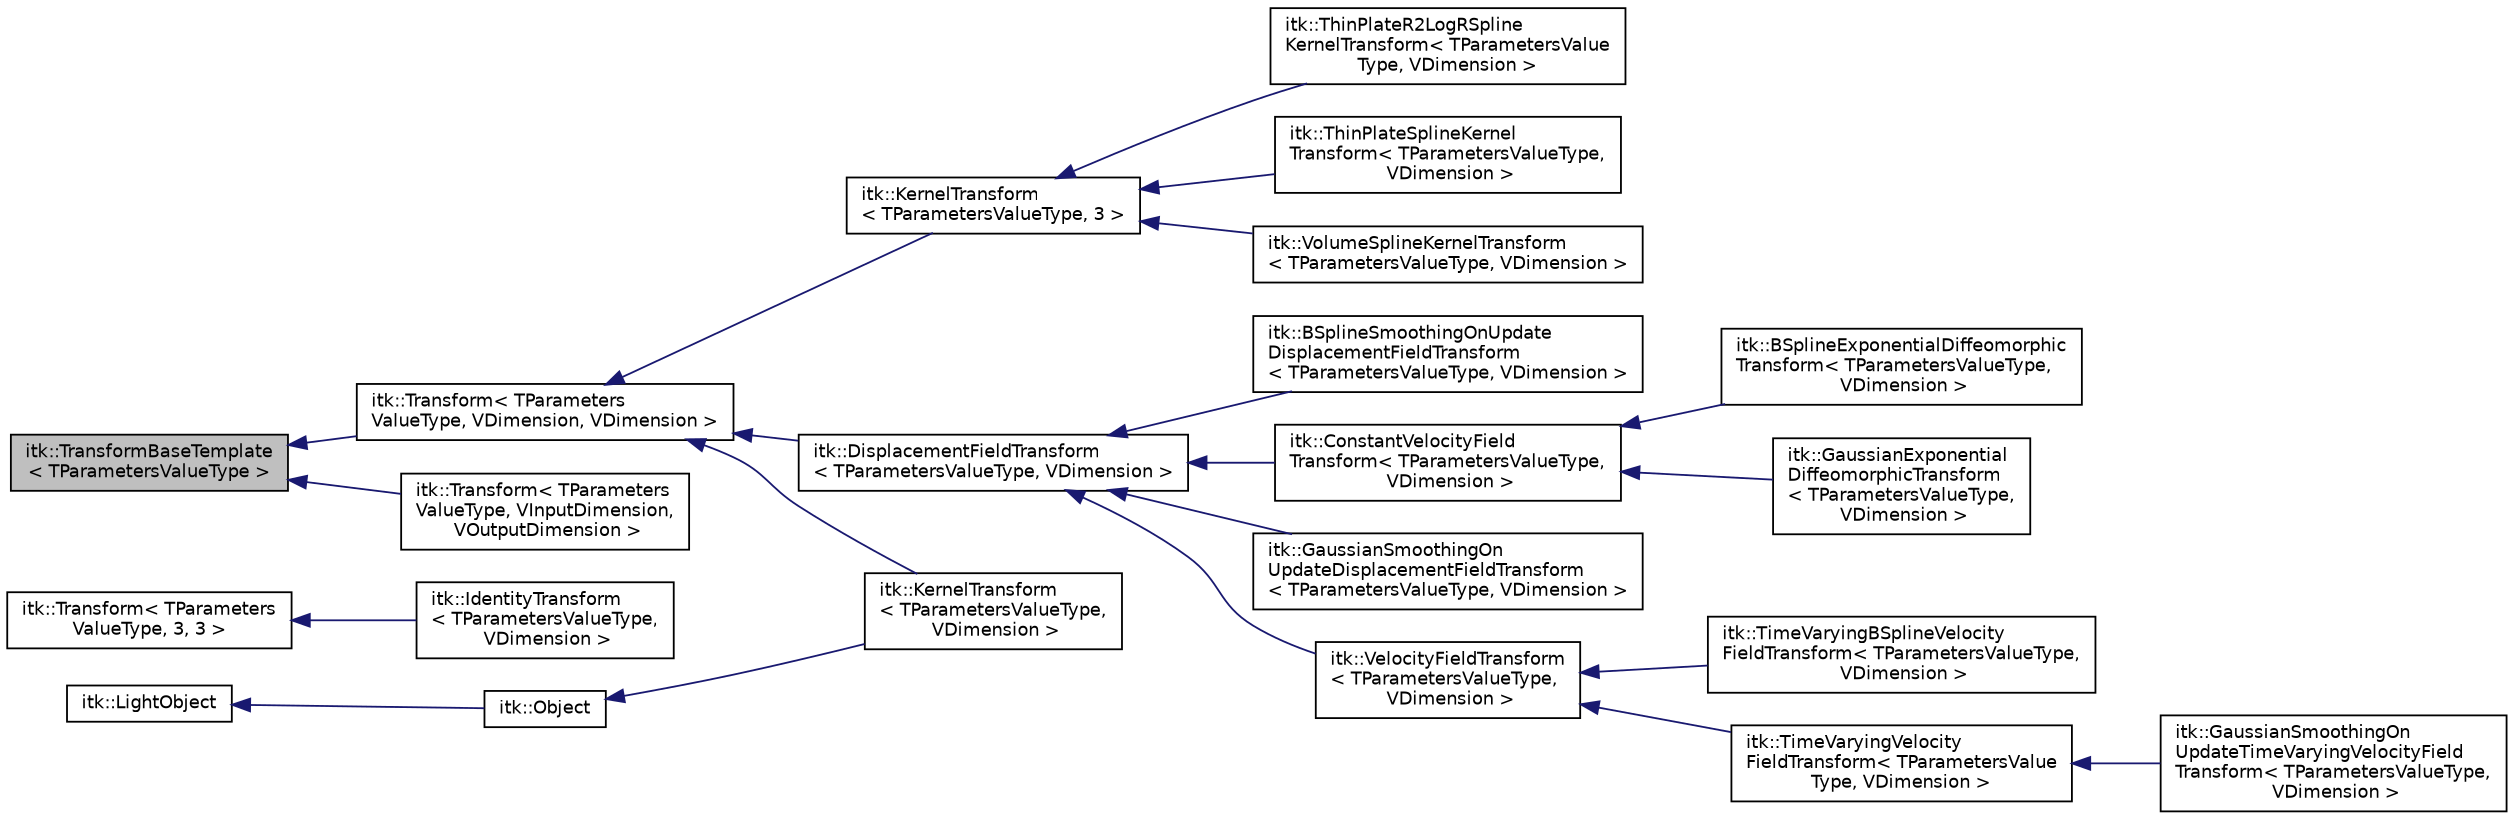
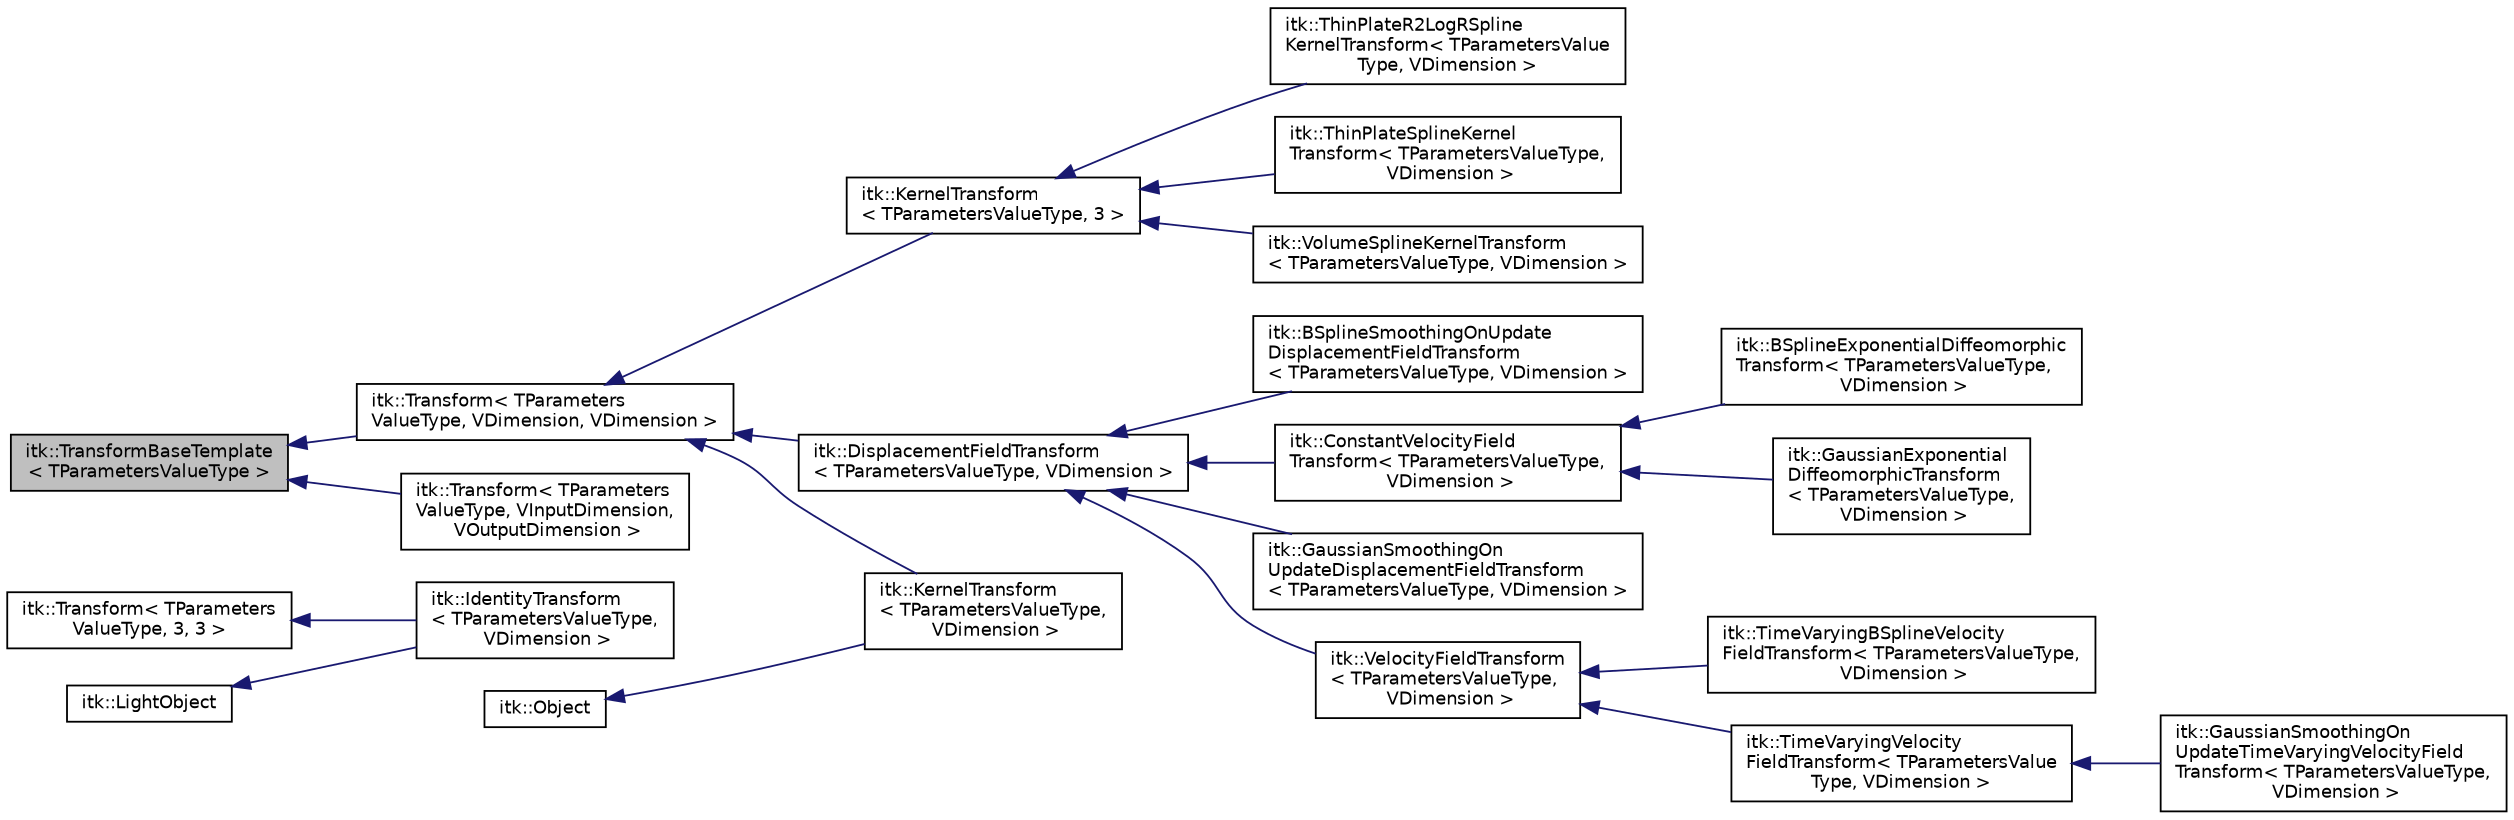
edge "itk::Object" -> "itk::LightObject": now "itk::IdentityTransform < TParametersValueType, VDimension >" -> "itk::LightObject"
